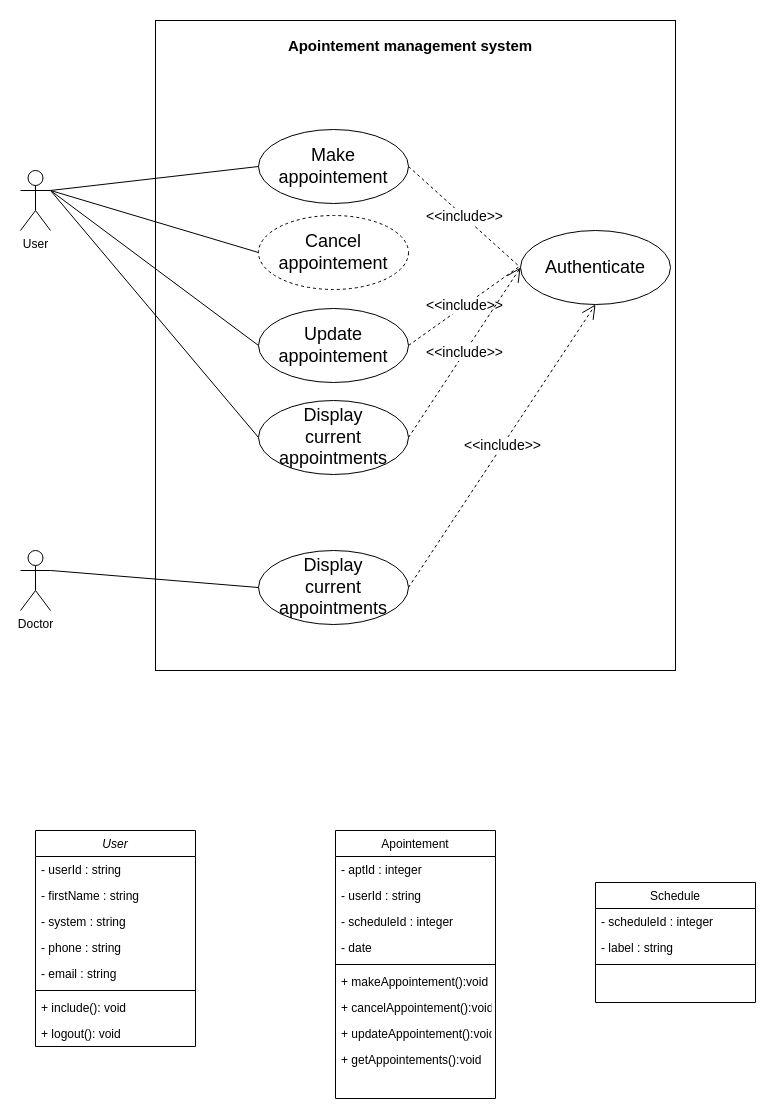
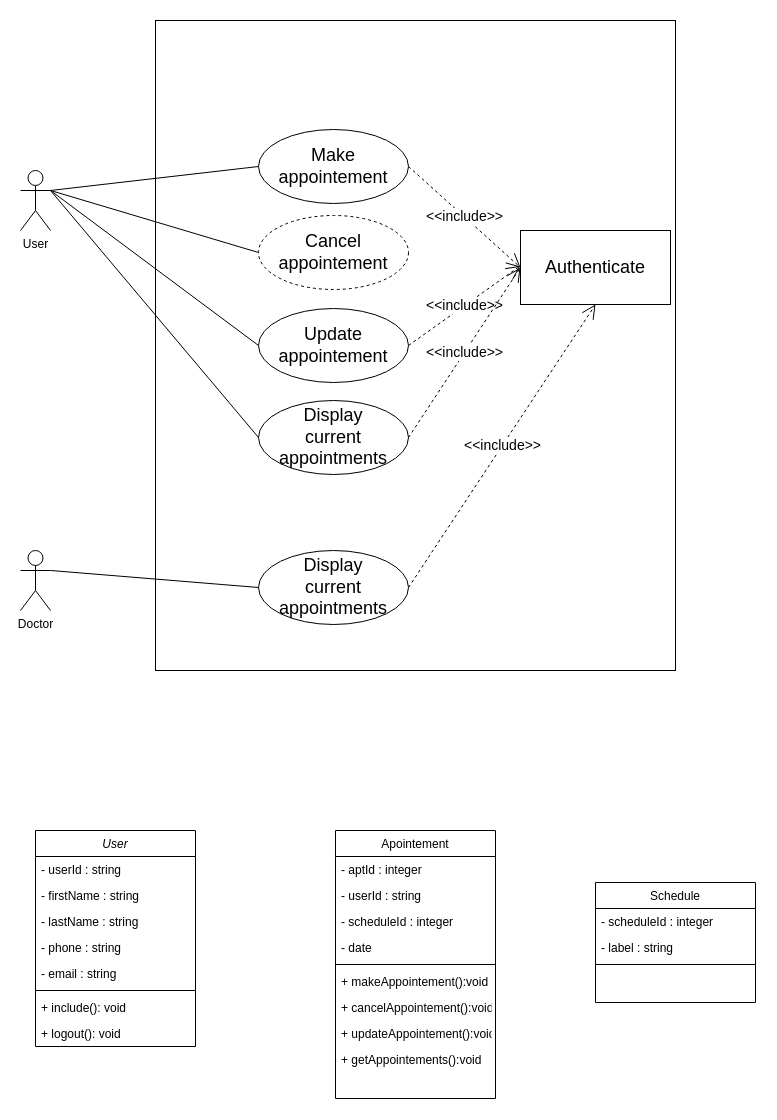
node "Apointement management system": removed
edge "Make appointement" -- "Authenticate": arrowhead none -> open
node "Authenticate": shape ellipse -> rectangle
edge "Authenticate" -- "Update appointement": arrowhead none -> open
node "- system : string": label "- system : string" -> "- lastName : string"
